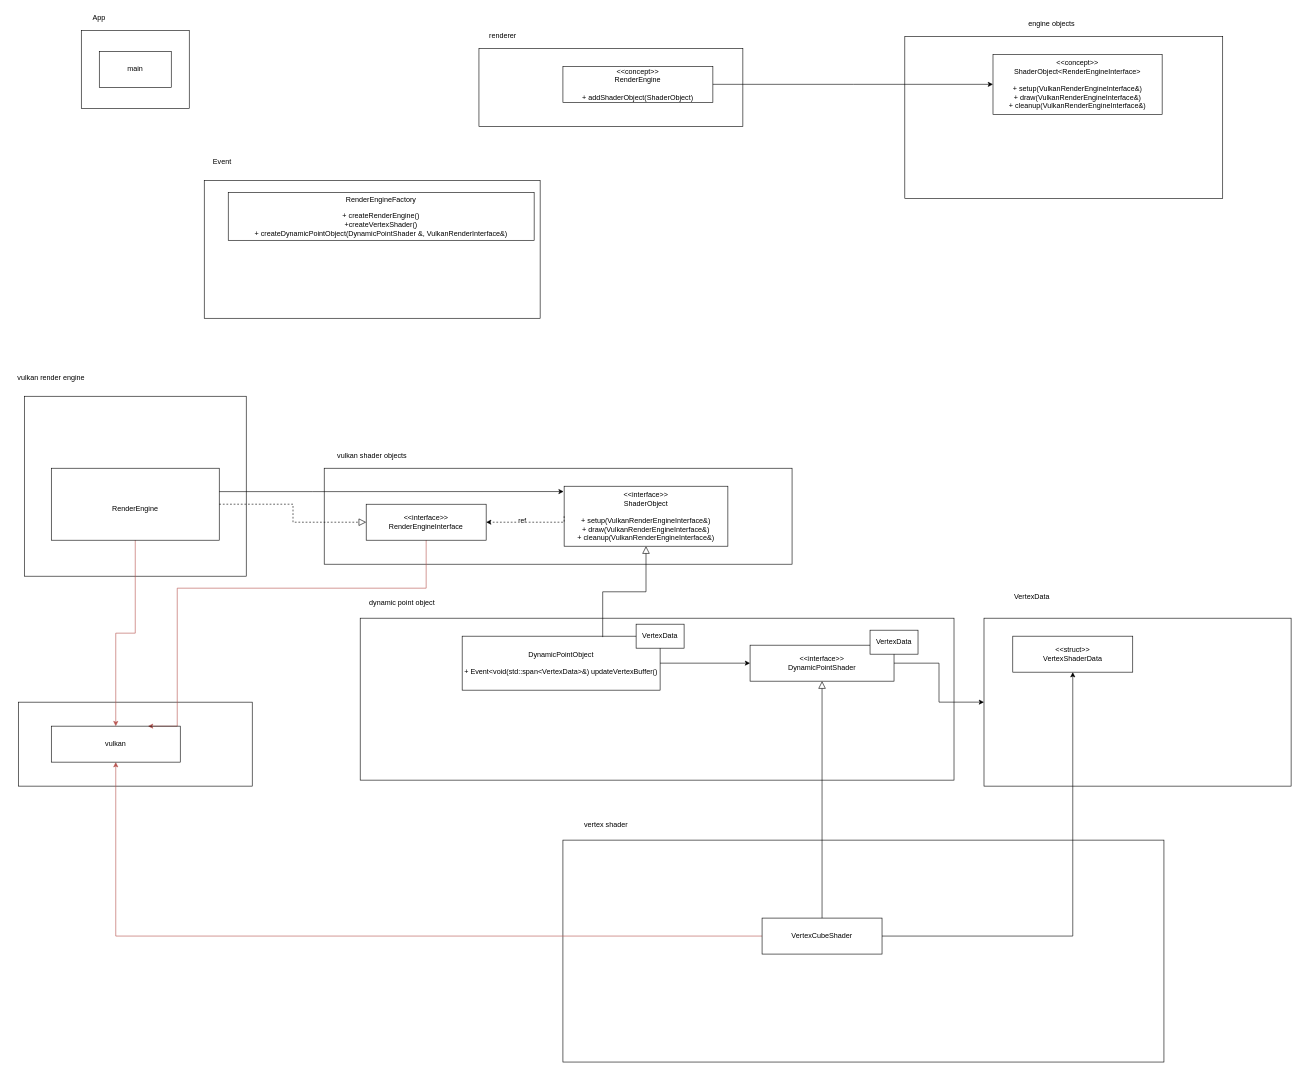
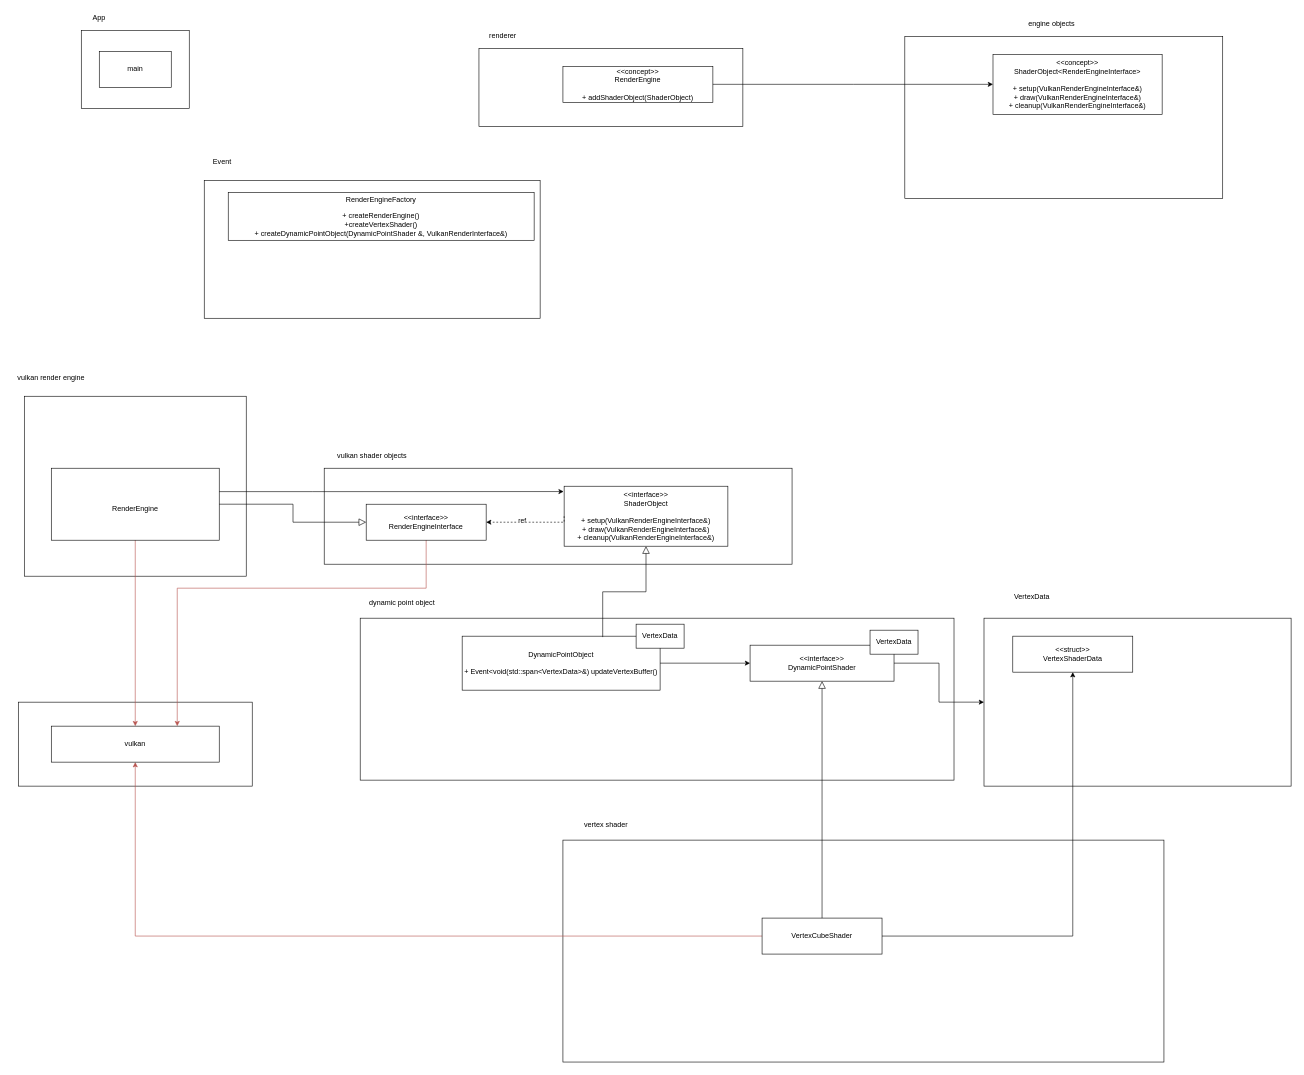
edge "RenderEngine" -> "<<interface>> RenderEngineInterface": style dashed -> solid
node "vulkan": size 129x36 -> 168x36
